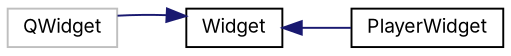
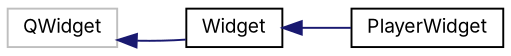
edge "QWidget" -> "Widget": reversed
